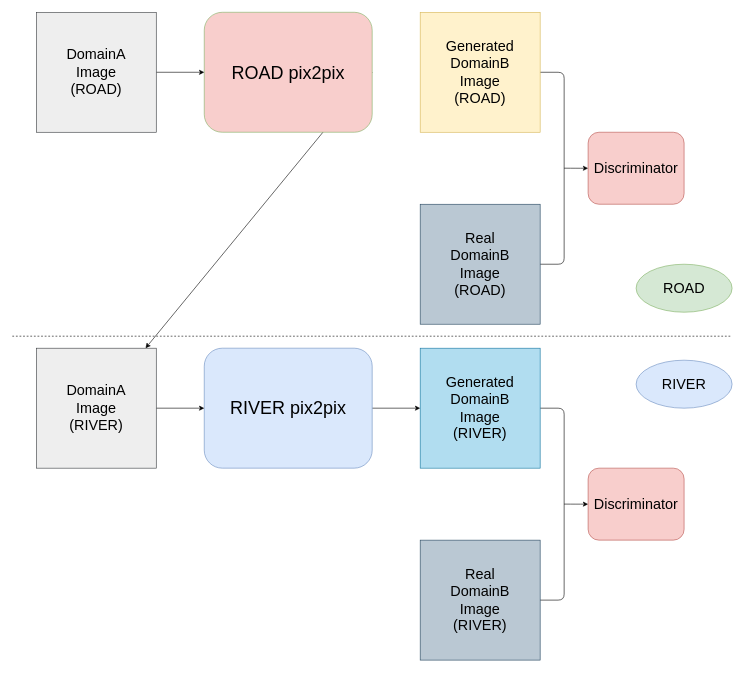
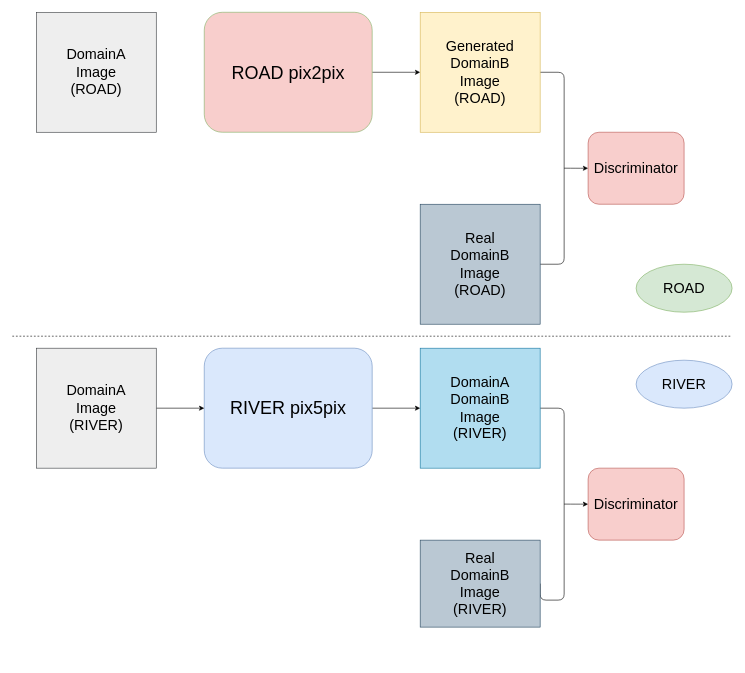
edge "DomainA Image (ROAD)" -> "ROAD pix2pix": removed
edge "ROAD pix2pix" -> "DomainA Image (RIVER)": now "ROAD pix2pix" -> "Generated DomainB Image (ROAD)"
node "RIVER pix2pix": label "RIVER pix2pix" -> "RIVER pix5pix"
node "Generated DomainB Image (RIVER)": label "Generated DomainB Image (RIVER)" -> "DomainA DomainB Image (RIVER)"
node "Real DomainB Image (RIVER)": size 120x120 -> 120x87
